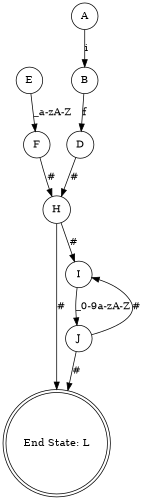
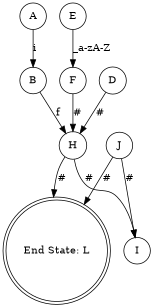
edge "B" -> "D": now "B" -> "H"
edge "I" -> "J": removed, label "_0-9a-zA-Z"
